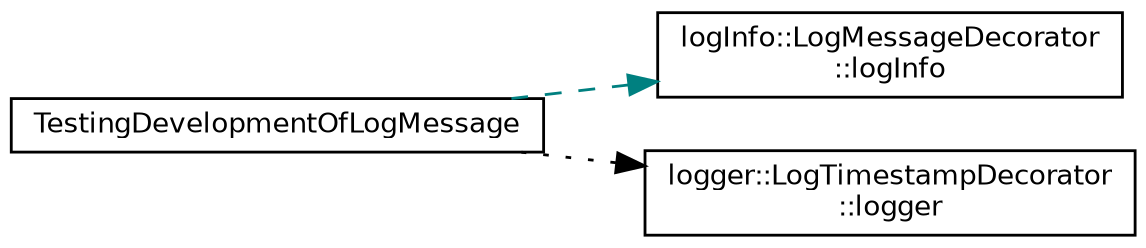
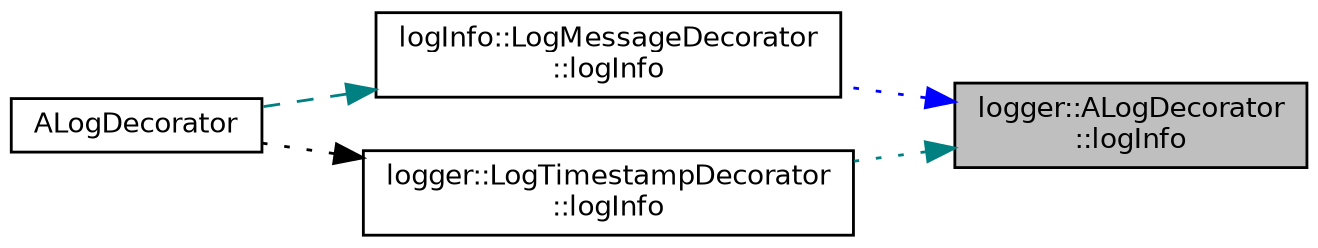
node "TestingDevelopmentOfLogMessage": label "TestingDevelopmentOfLogMessage" -> "ALogDecorator"
node "logger::ALogDecorator ::logInfo": added
node "logger::LogTimestampDecorator ::logger": label "logger::LogTimestampDecorator ::logger" -> "logger::LogTimestampDecorator ::logInfo"
